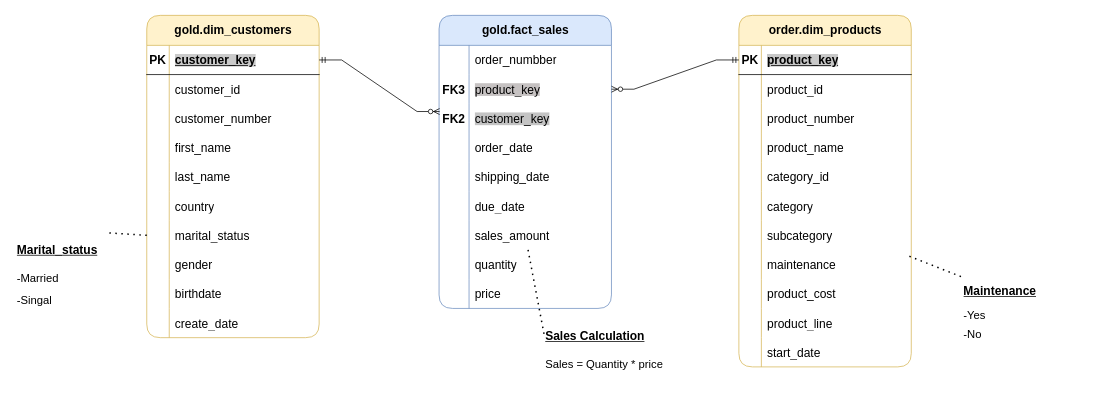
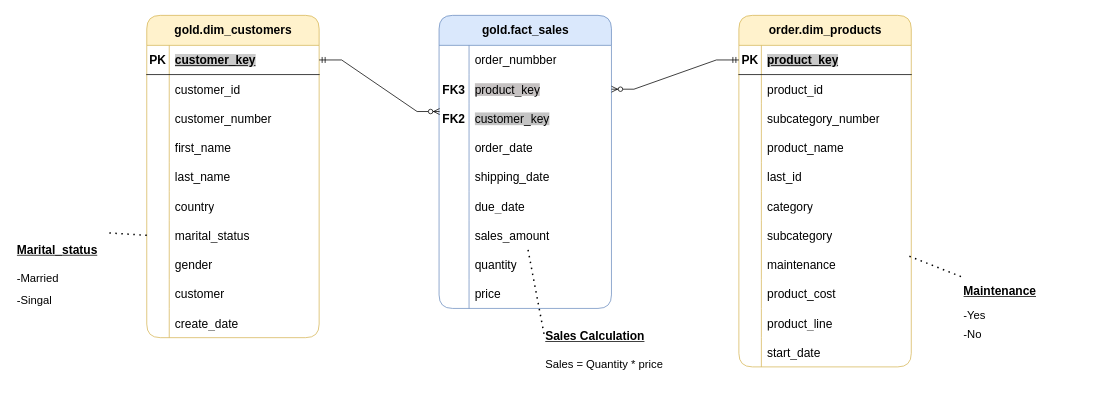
node "product_number": label "product_number" -> "subcategory_number"
node "category_id": label "category_id" -> "last_id"
node "birthdate": label "birthdate" -> "customer"
